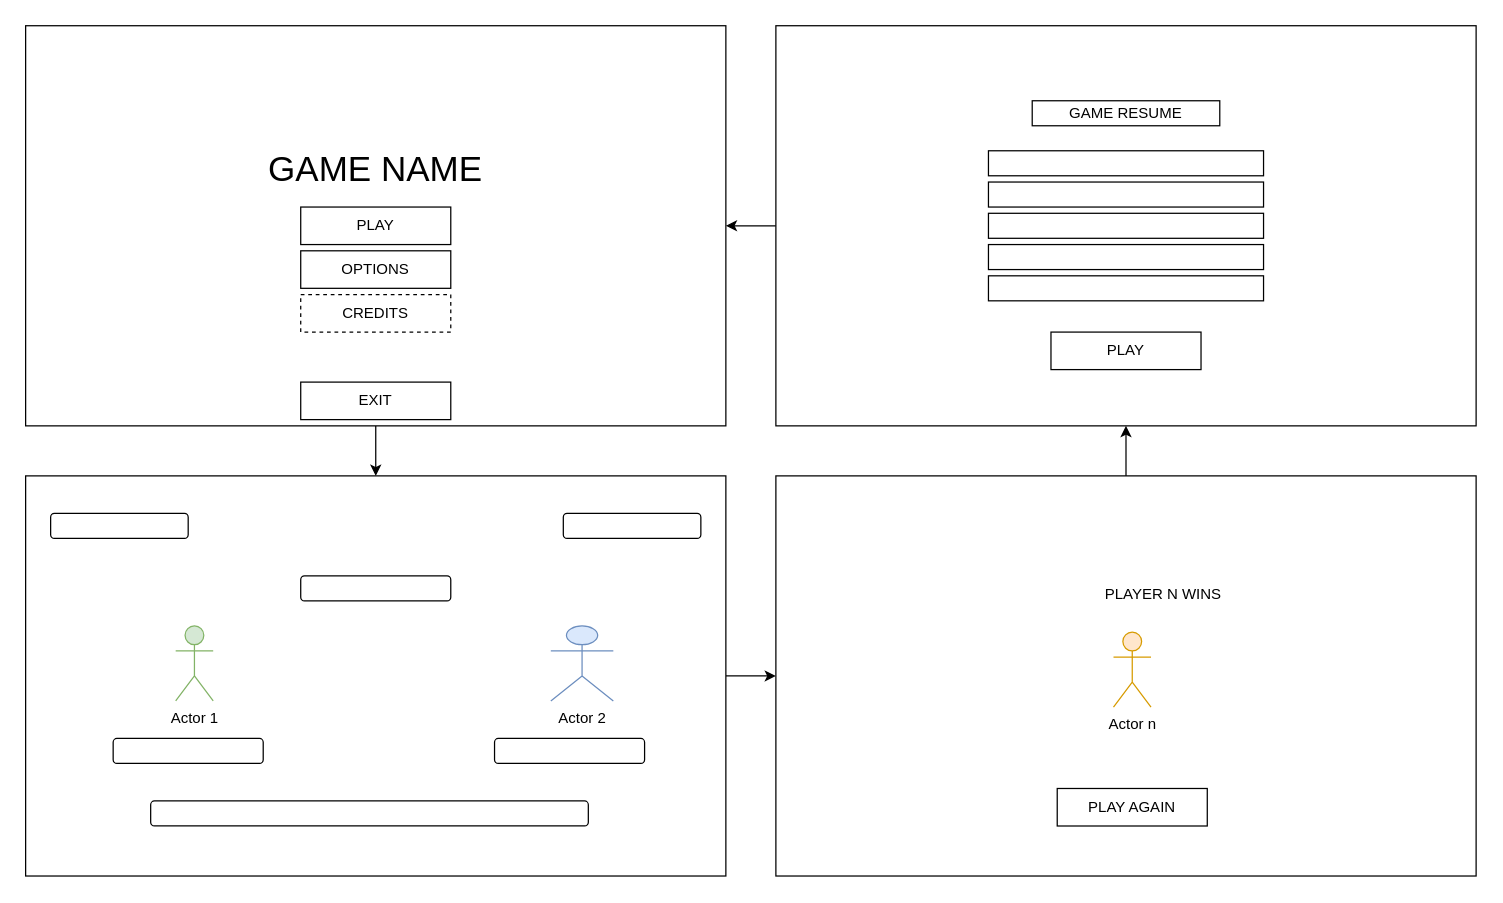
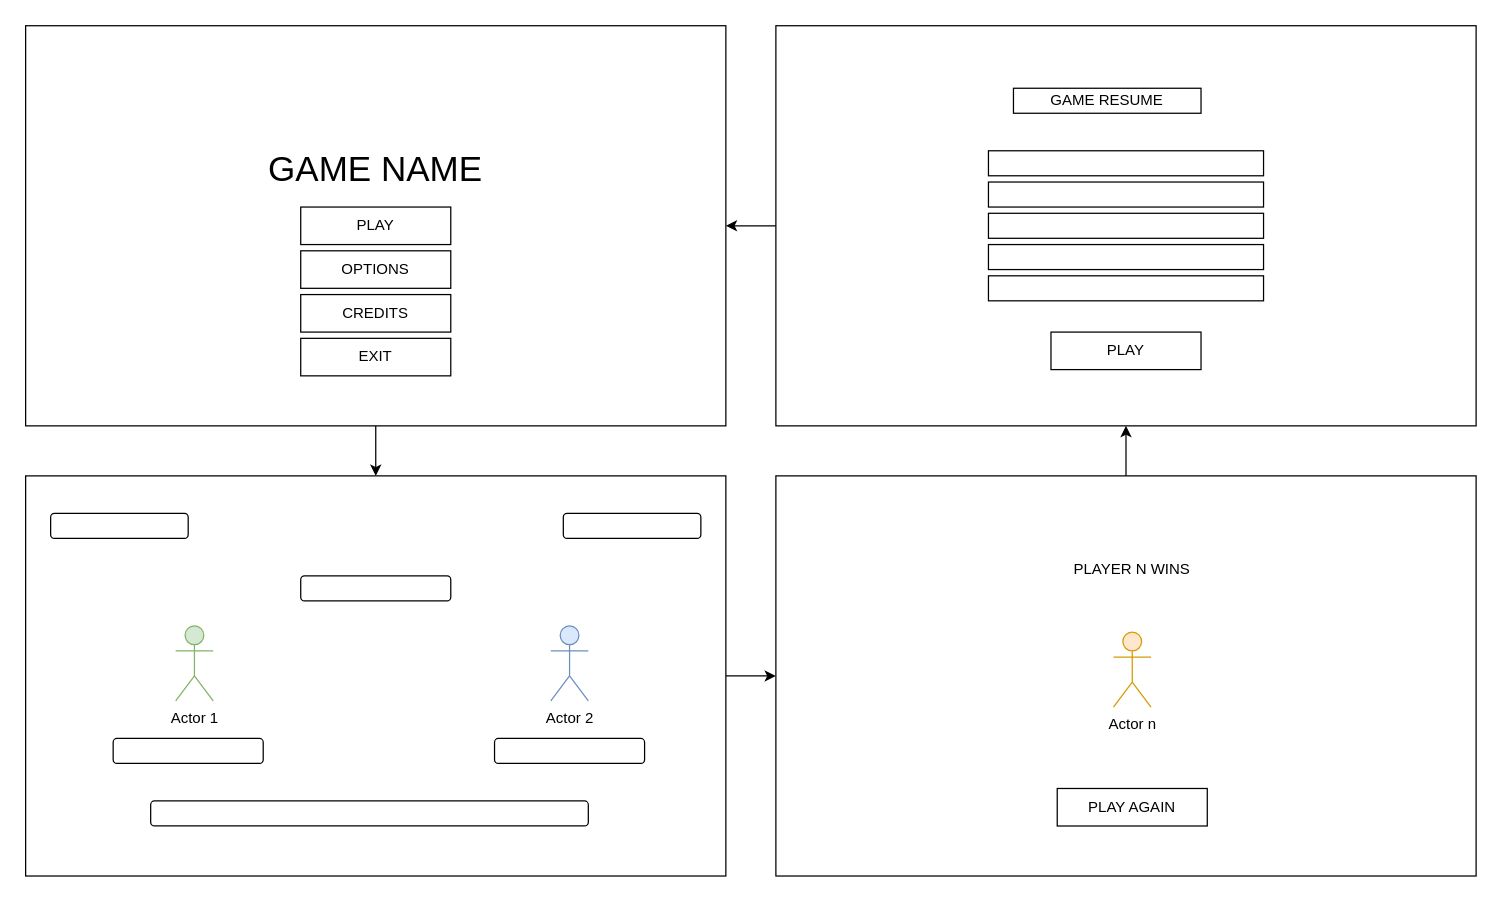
node "GAME RESUME": moved (1126, 113) -> (1107, 101)
node "CREDITS": style dashed -> solid
node "EXIT": moved (376, 401) -> (376, 357)
node "PLAYER N WINS": moved (1163, 594) -> (1132, 569)
node "Actor 2": size 63x75 -> 38x75
